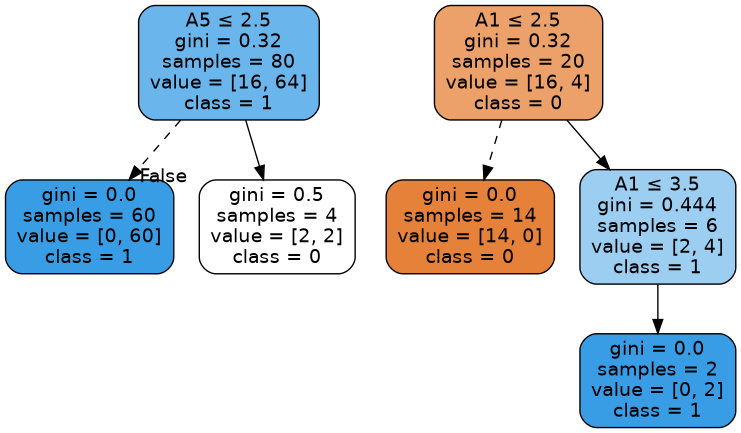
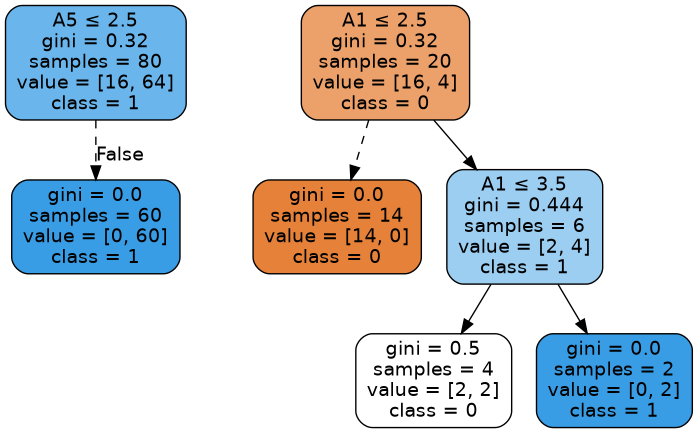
edge "A5 ≤ 2.5" -> "gini = 0.5": now "A1 ≤ 3.5" -> "gini = 0.5"
